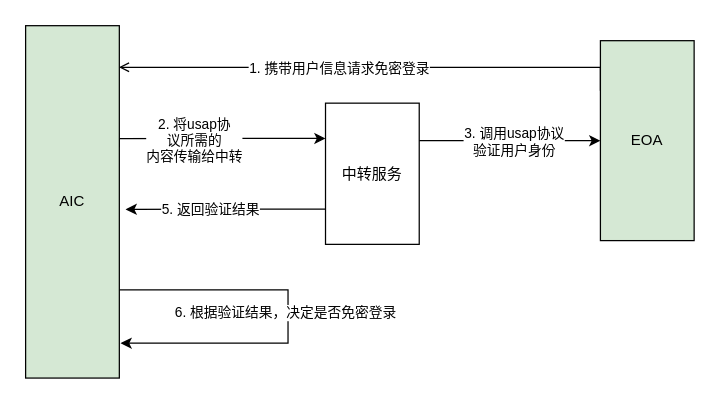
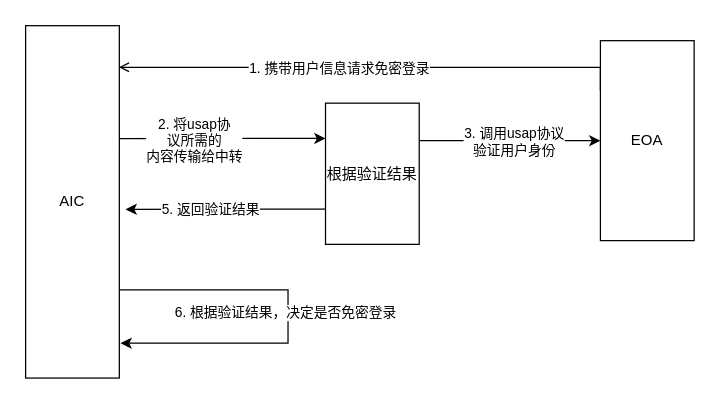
node "EOA": fillcolor #d5e8d4 -> #ffffff
node "中转服务": label "中转服务" -> "根据验证结果"
node "AIC": fillcolor #d5e8d4 -> #ffffff
